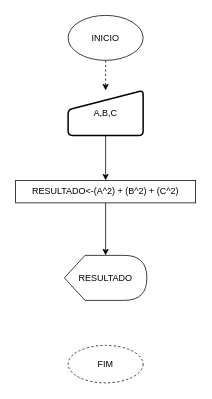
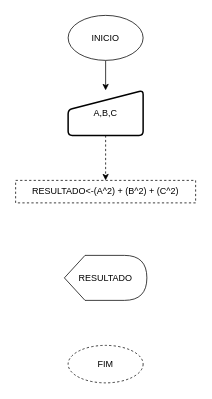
edge "INICIO" -> "A,B,C": style dashed -> solid
edge "A,B,C" -> "RESULTADO<-(A^2) + (B^2) + (C^2)": style solid -> dashed
node "RESULTADO<-(A^2) + (B^2) + (C^2)": style solid -> dashed
edge "RESULTADO<-(A^2) + (B^2) + (C^2)" -> "RESULTADO": removed
